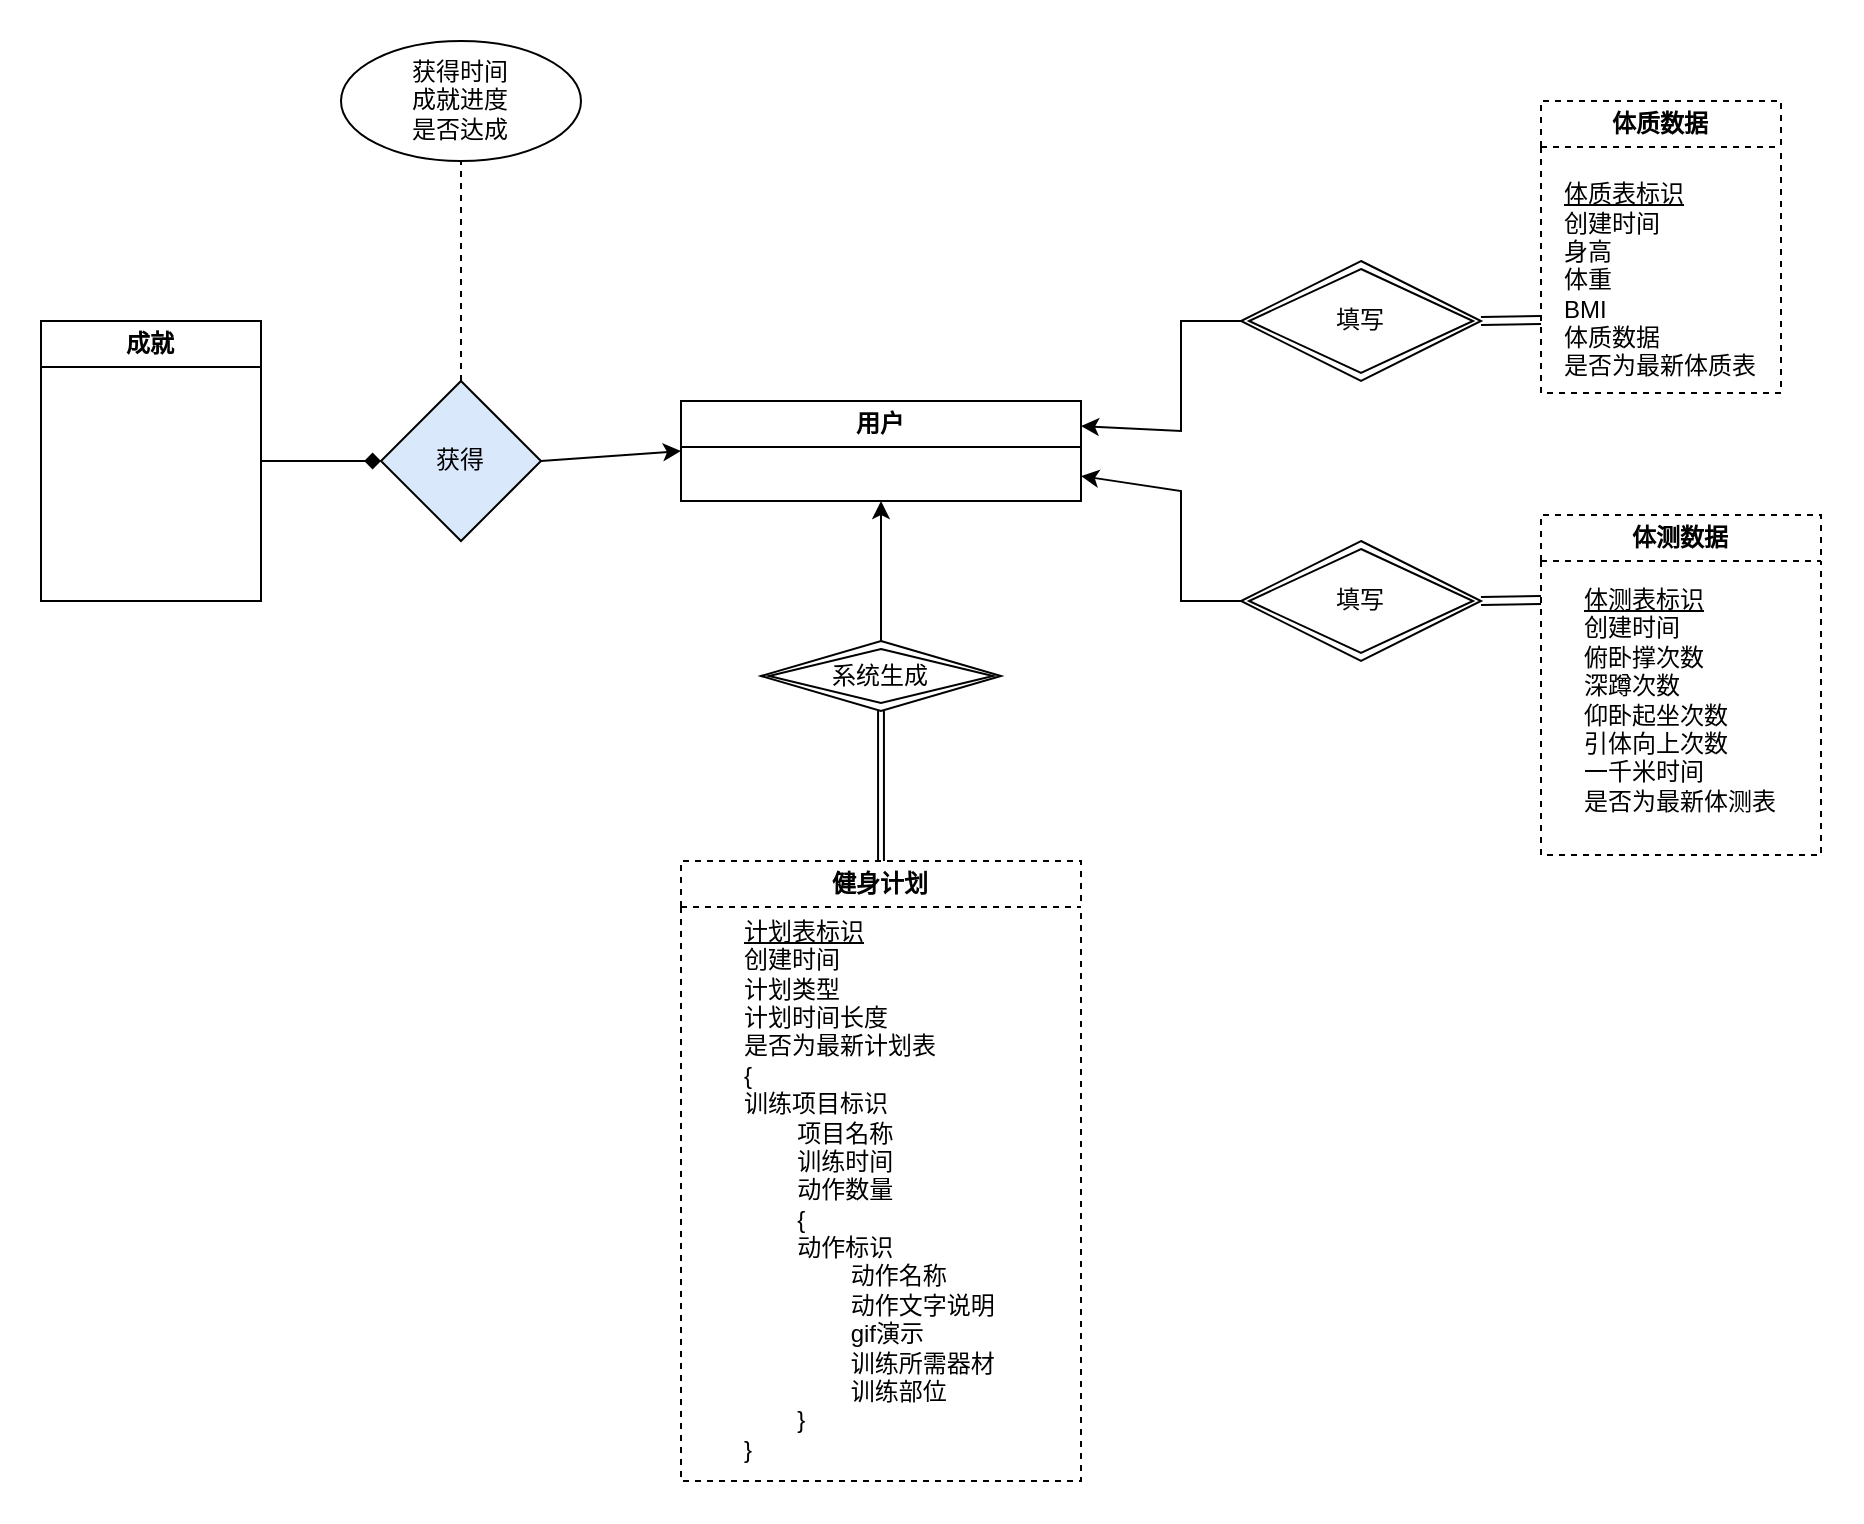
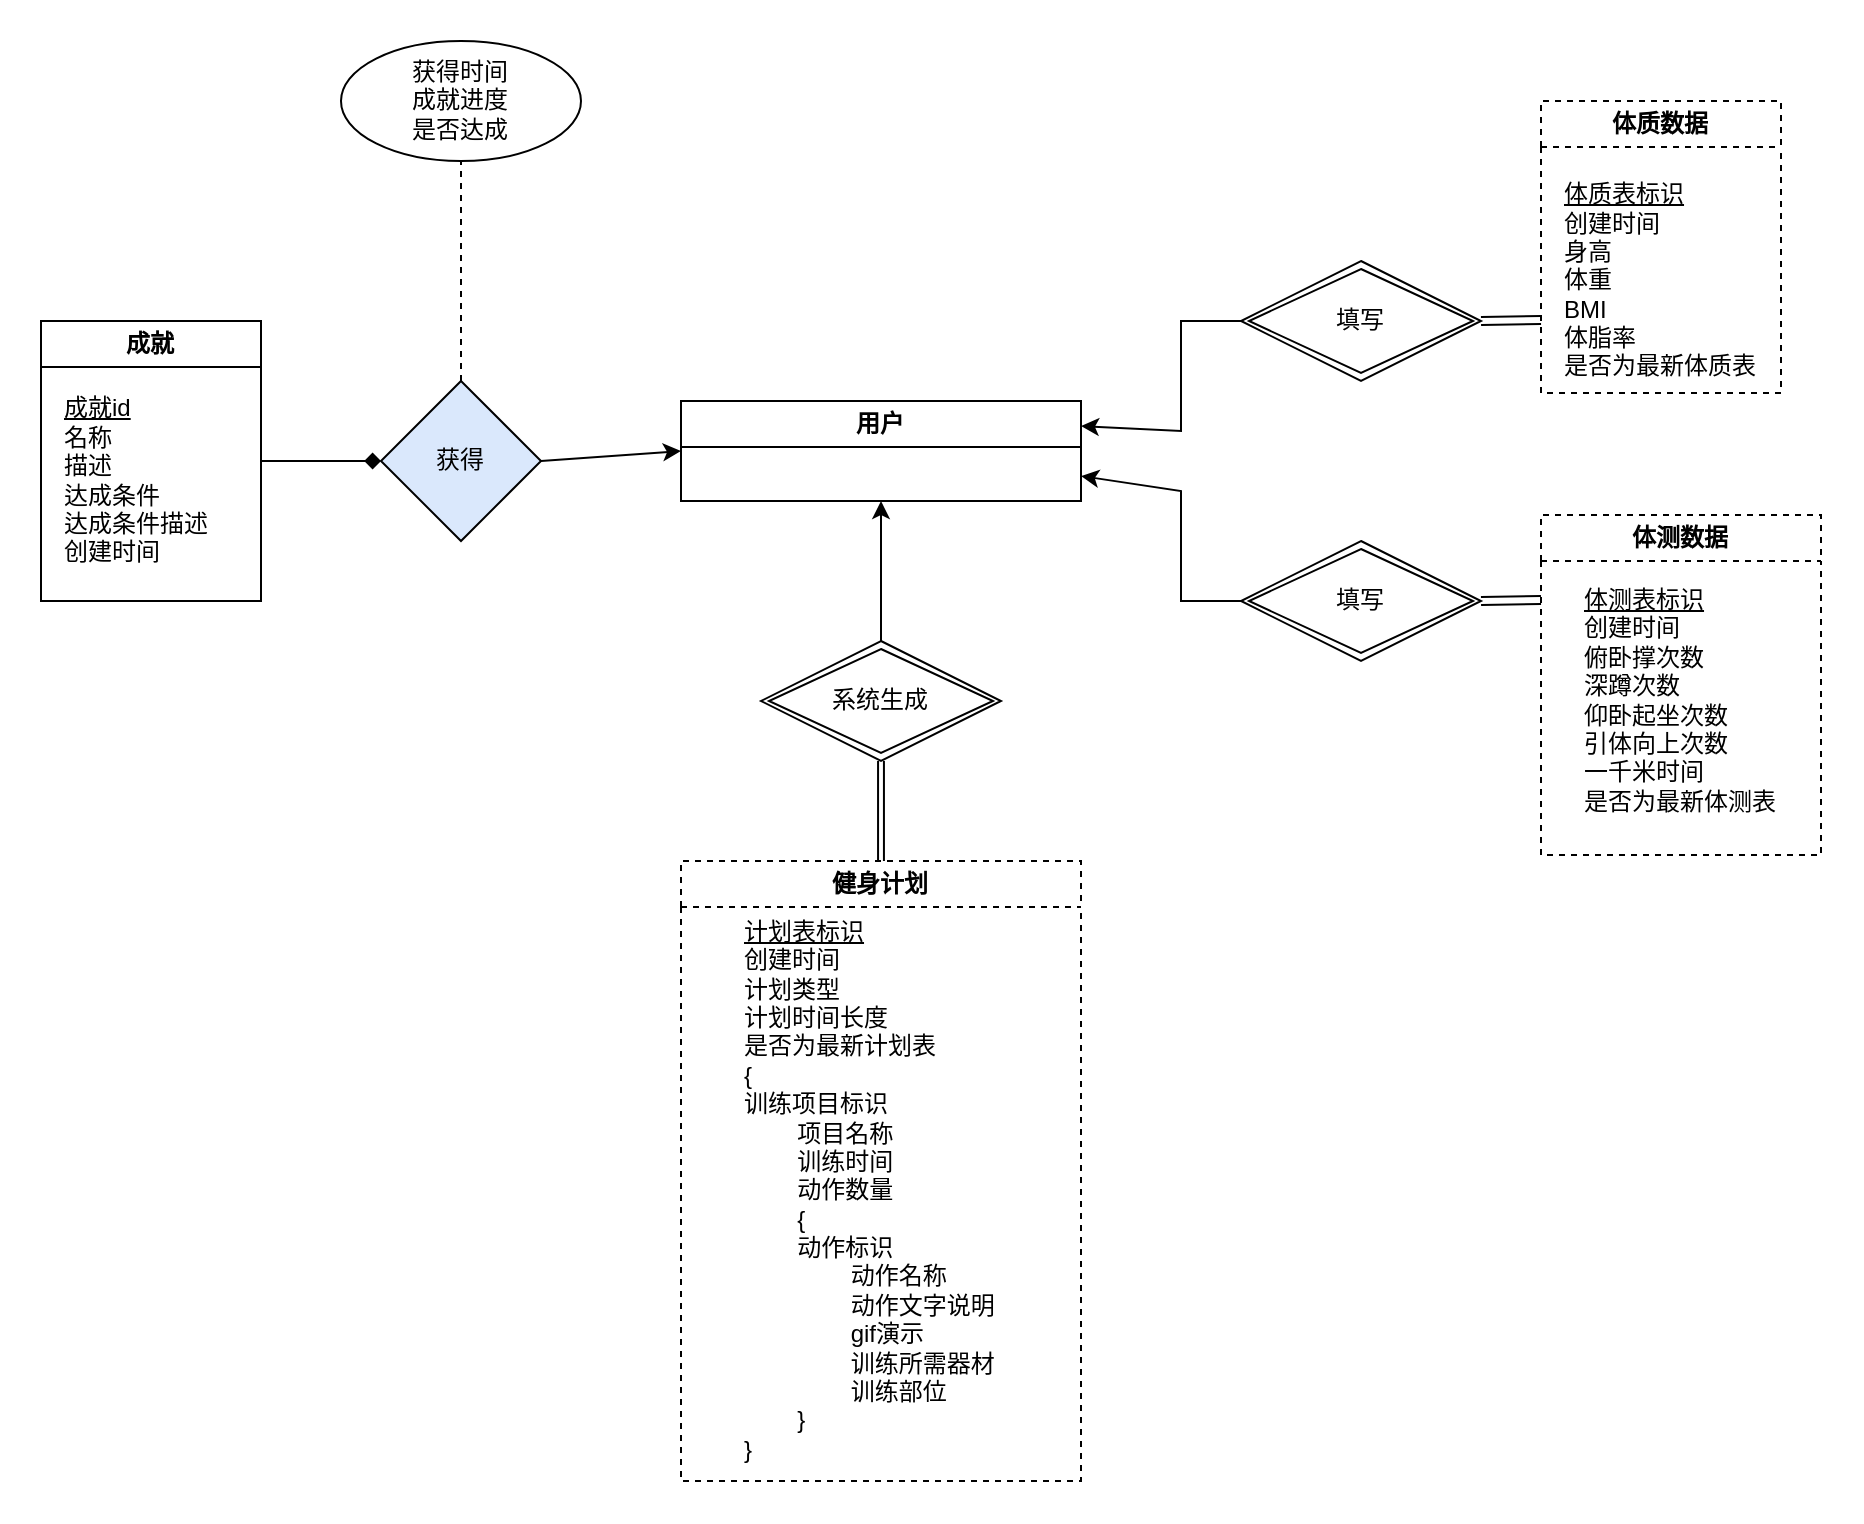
node "体质表标识 创建时间 身高 体重 BMI 体质数据 是否为最新体质表": label "体质表标识 创建时间 身高 体重 BMI 体质数据 是否为最新体质表" -> "体质表标识 创建时间 身高 体重 BMI 体脂率 是否为最新体质表"
node "成就id 名称 描述 达成条件 达成条件描述 创建时间": added
node "系统生成": size 240x70 -> 240x120
